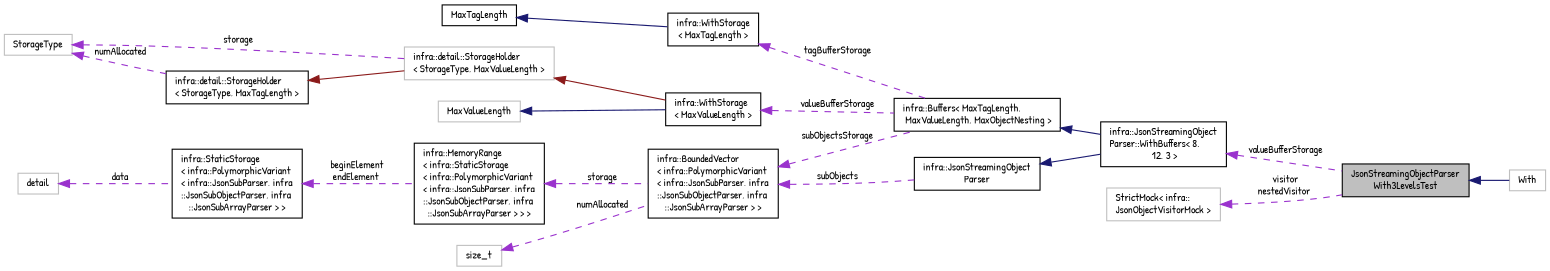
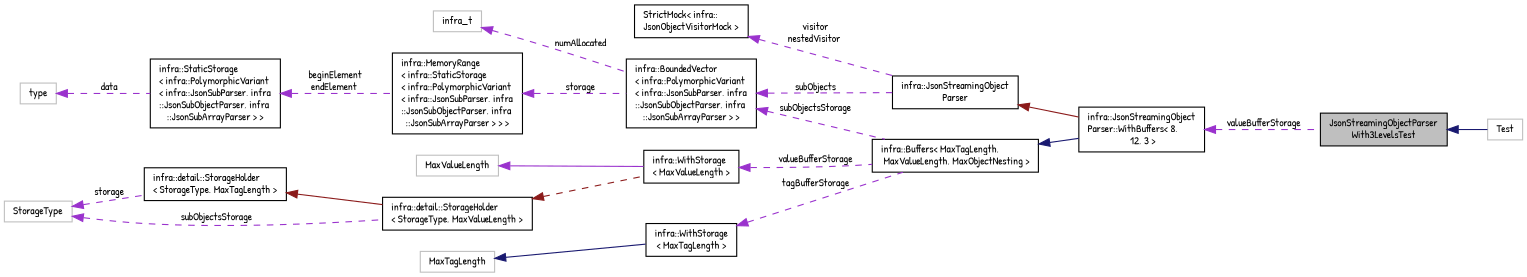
node "MaxTagLength": color black -> grey75
edge "infra::detail::StorageHolder < StorageType, MaxValueLength >" -> "StorageType": label " storage" -> " subObjectsStorage"
edge "infra::detail::StorageHolder < StorageType, MaxTagLength >" -> "StorageType": label " numAllocated" -> " storage"
node "infra::detail::StorageHolder < StorageType, MaxValueLength >": color grey75 -> black
edge "infra::WithStorage < MaxValueLength >" -> "infra::detail::StorageHolder < StorageType, MaxValueLength >": style solid -> dashed
edge "infra::WithStorage < MaxValueLength >" -> "MaxValueLength": color midnightblue -> darkorchid3
edge "infra::JsonStreamingObject Parser::WithBuffers< 8, 12, 3 >" -> "infra::JsonStreamingObject Parser": color midnightblue -> firebrick4
node "With": label "With" -> "Test"
node "detail": label "detail" -> "type"
edge "JsonStreamingObjectParser With3LevelsTest" -> "StrictMock< infra:: JsonObjectVisitorMock >": now "infra::JsonStreamingObject Parser" -> "StrictMock< infra:: JsonObjectVisitorMock >"
node "StrictMock< infra:: JsonObjectVisitorMock >": color grey75 -> black
node "size_t": label "size_t" -> "infra_t"
